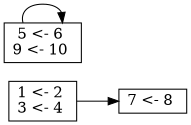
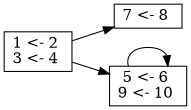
edge "1 <- 2 3 <- 4" -> "5 <- 6 9 <- 10": added
